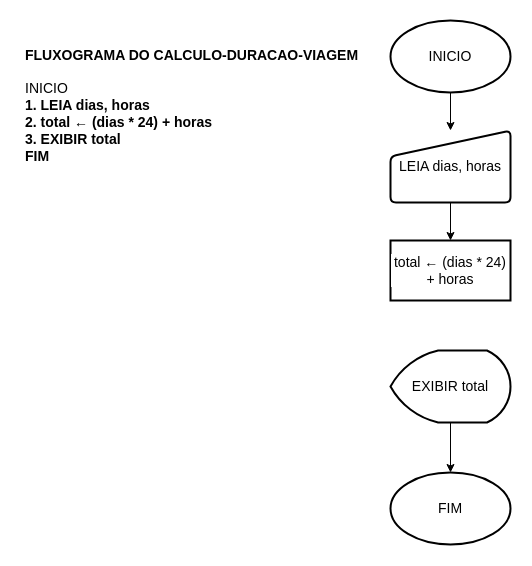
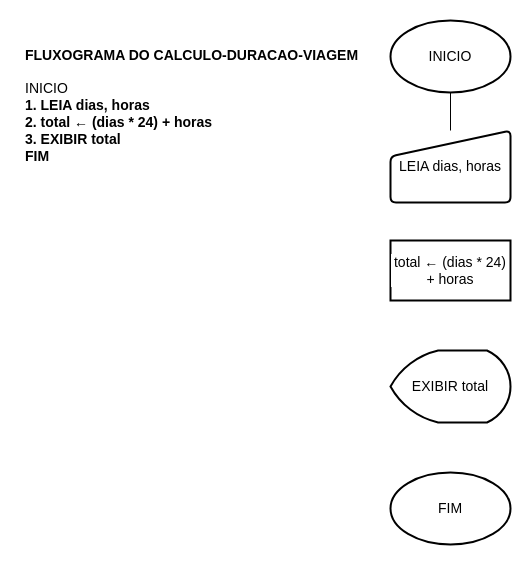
edge "INICIO" -> "LEIA dias, horas": arrowhead classic -> none
edge "LEIA dias, horas" -> "total ← (dias * 24) + horas": removed
edge "EXIBIR total" -> "FIM": removed
